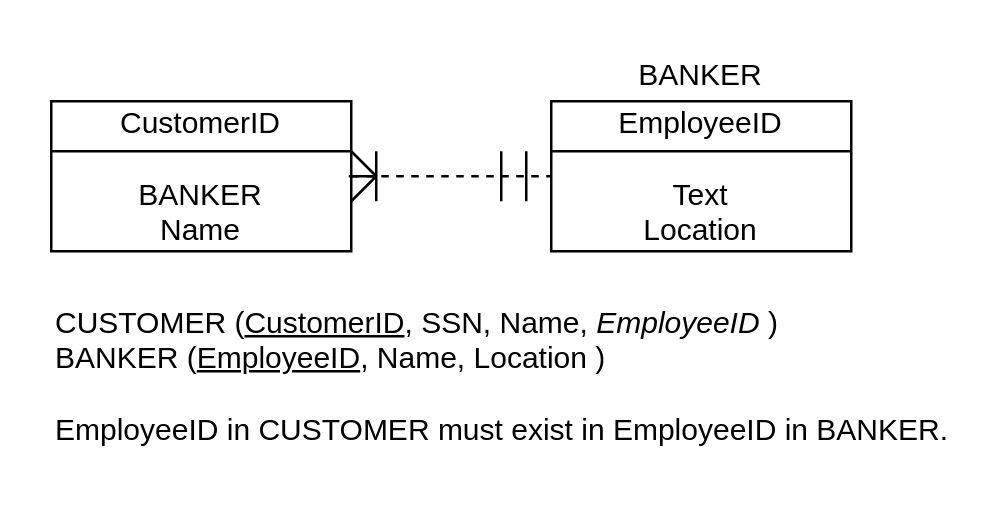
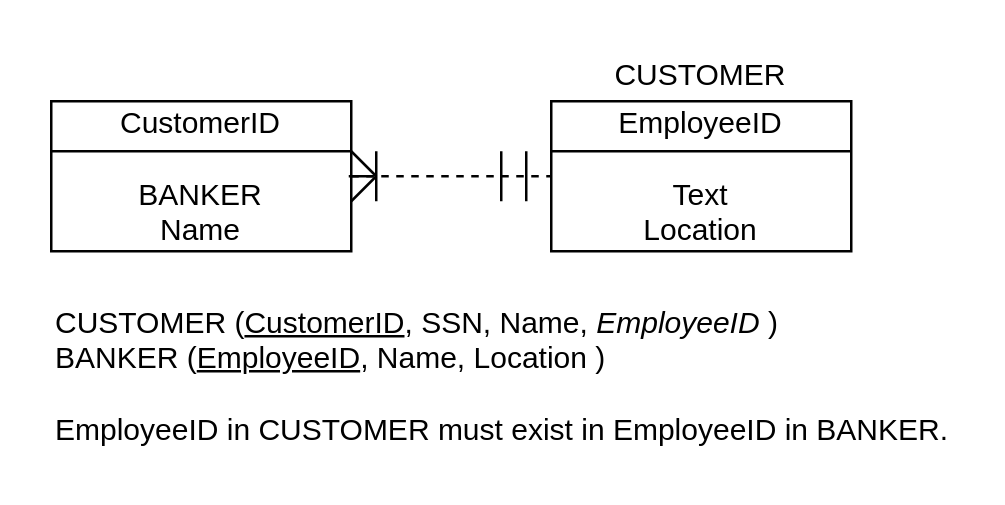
node "BANKER": label "BANKER" -> "CUSTOMER"
